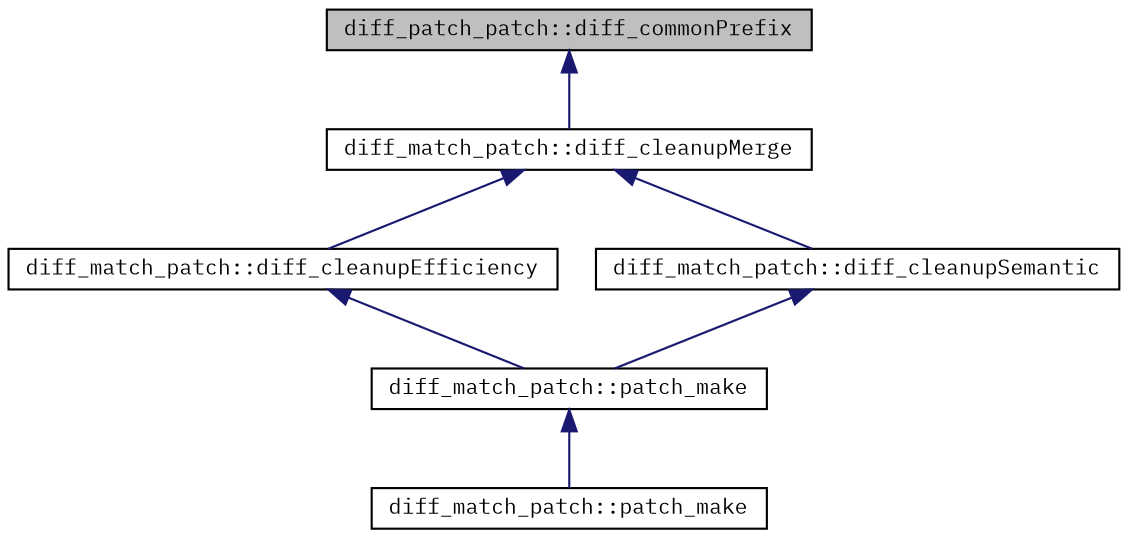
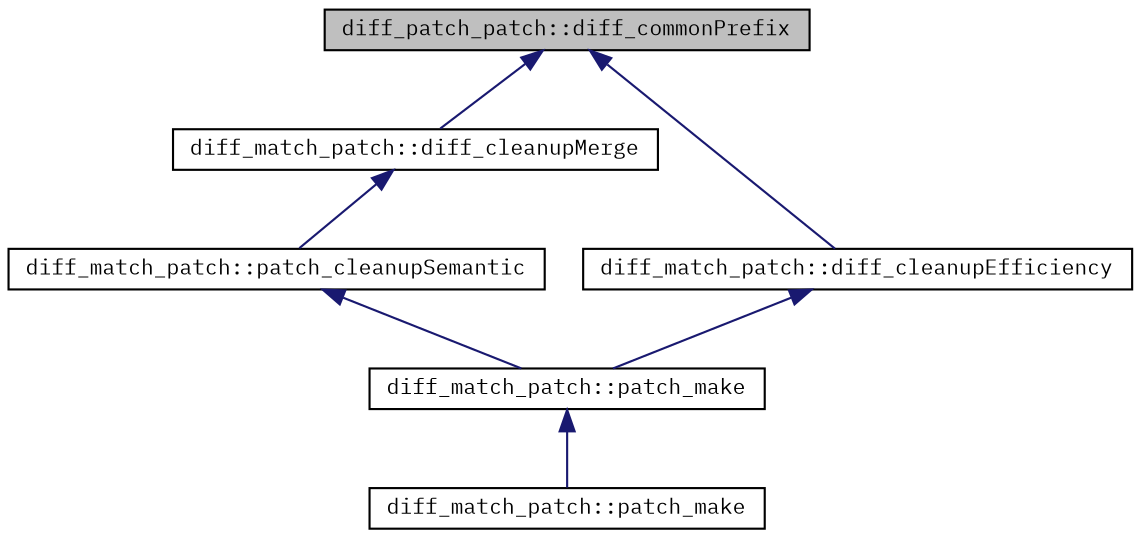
edge "diff_match_patch::diff_cleanupEfficiency" -> "diff_match_patch::diff_cleanupMerge": now "diff_match_patch::diff_cleanupEfficiency" -> "diff_patch_patch::diff_commonPrefix"
node "diff_match_patch::diff_cleanupSemantic": label "diff_match_patch::diff_cleanupSemantic" -> "diff_match_patch::patch_cleanupSemantic"
